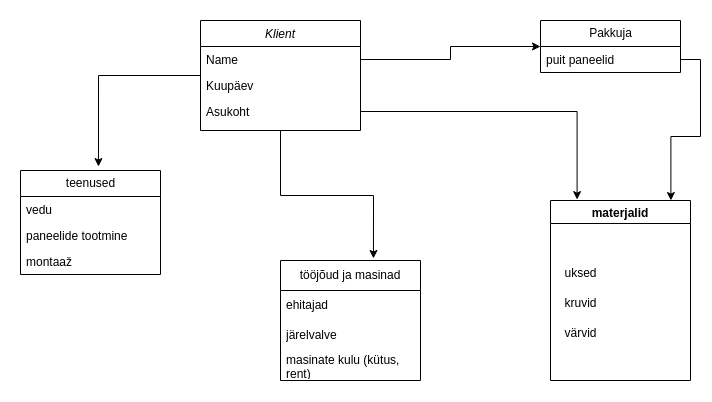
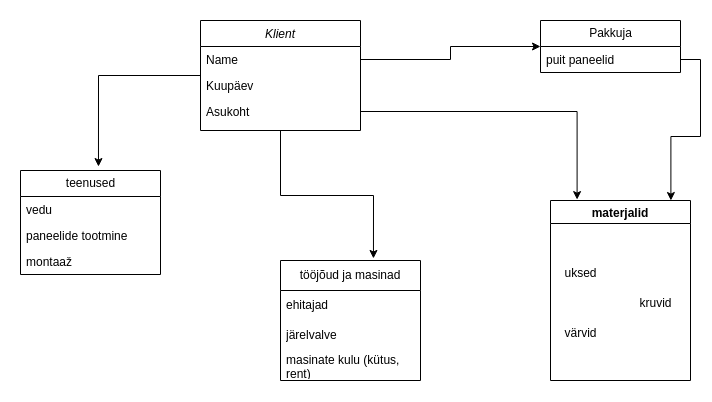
node "kruvid": moved (581, 304) -> (656, 304)
